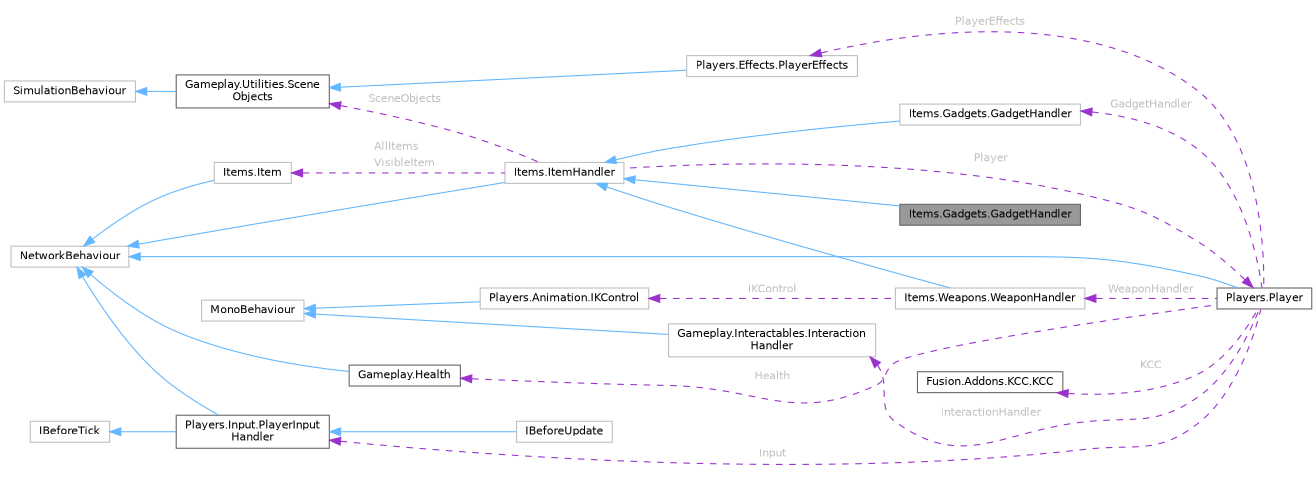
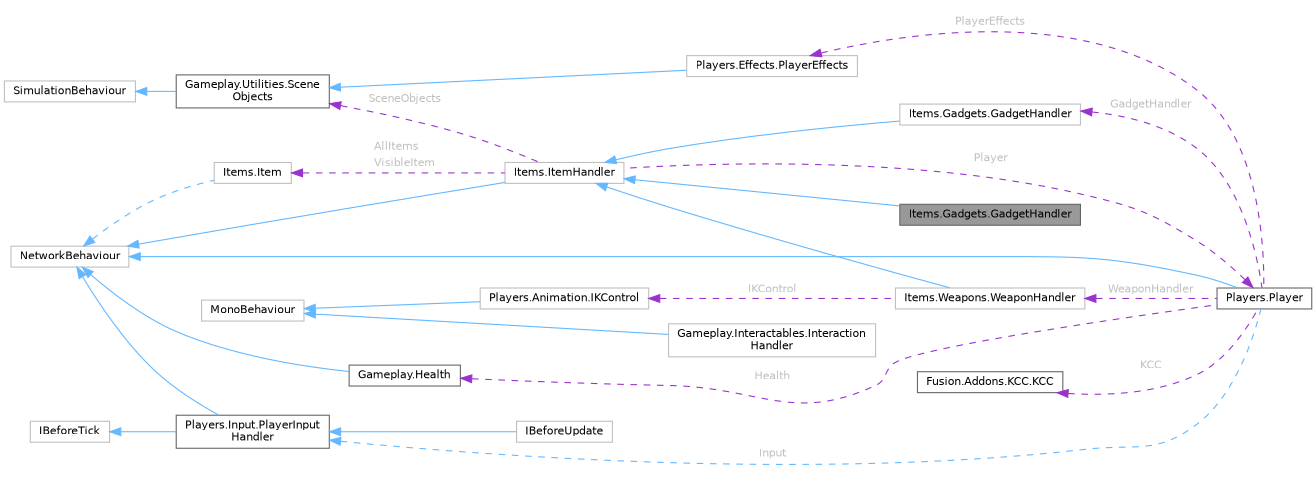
edge "Items.Item" -> "NetworkBehaviour": style solid -> dashed
edge "Players.Player" -> "Gameplay.Interactables.Interaction Handler": removed, label "InteractionHandler"
edge "Players.Player" -> "Players.Input.PlayerInput Handler": color darkorchid3 -> steelblue1
